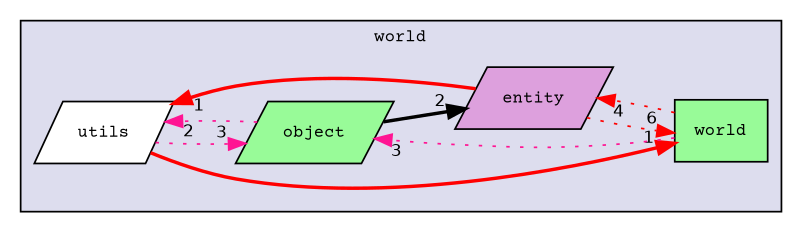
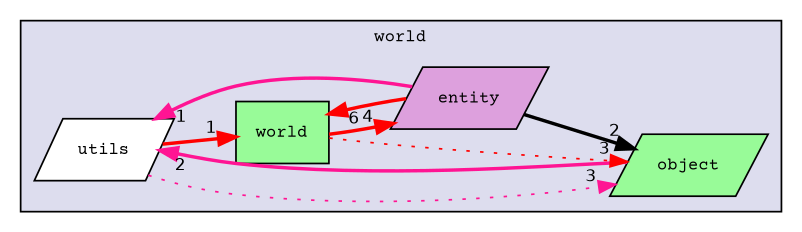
edge "entity" -> "utils": color red -> deeppink
edge "world" -> "entity": style dotted -> bold
edge "object" -> "entity": reversed
edge "object" -> "utils": style dotted -> bold
edge "entity" -> "world": style dotted -> bold
edge "world" -> "object": color deeppink -> red
